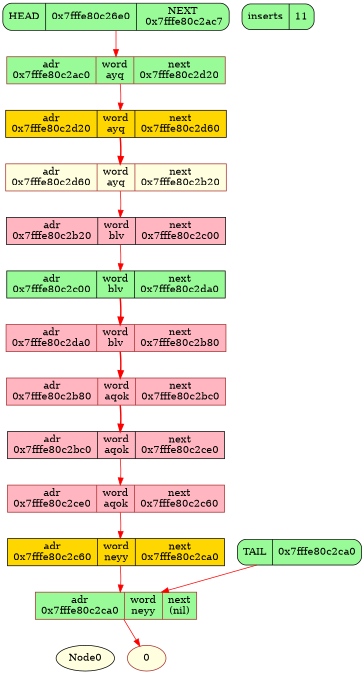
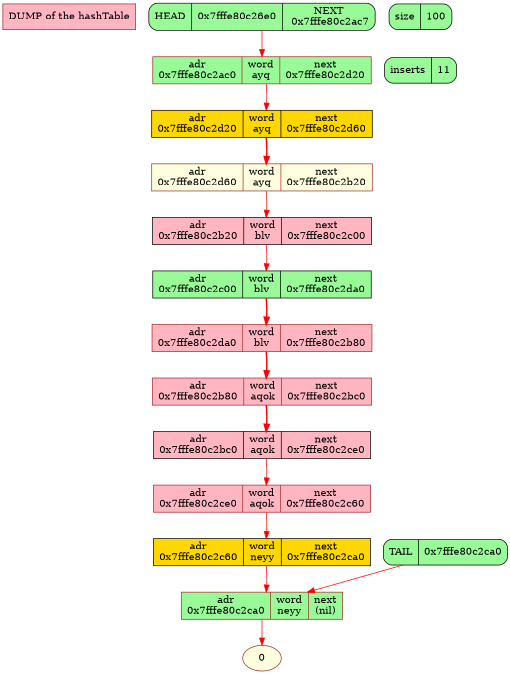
node "DUMP of the hashTable": added
node "size": added
node "Node0": removed
